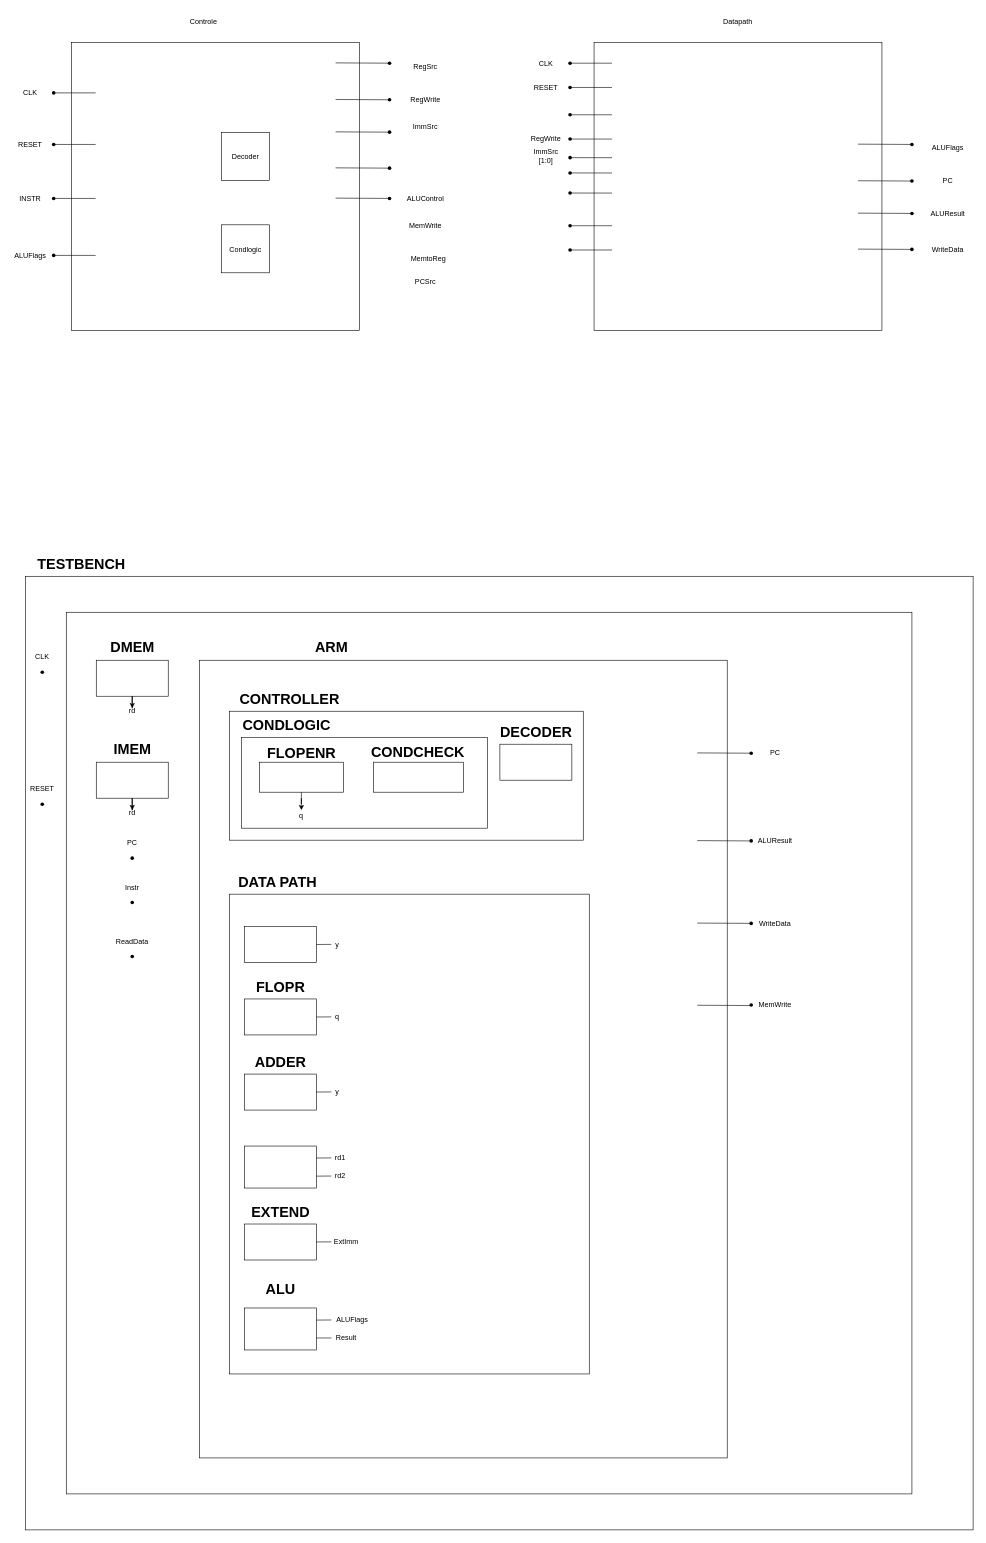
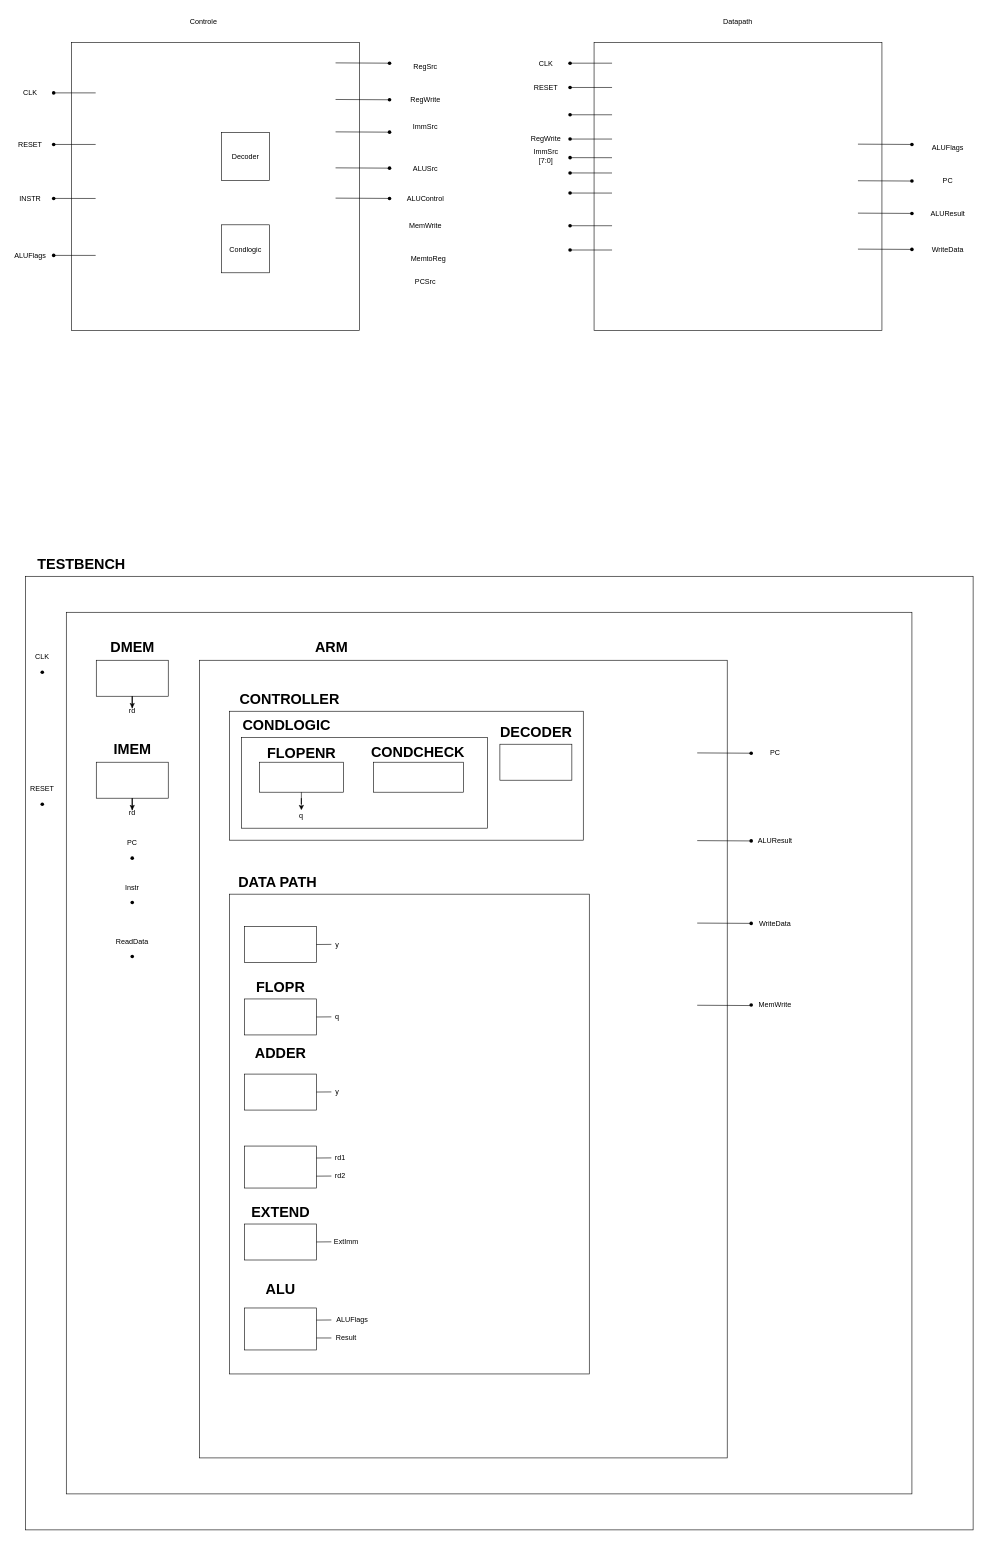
node "ImmSrc [1:0]": label "ImmSrc [1:0]" -> "ImmSrc [7:0]"
node "ALUSrc": added
node "ADDER": moved (281, 1062) -> (281, 1053)
